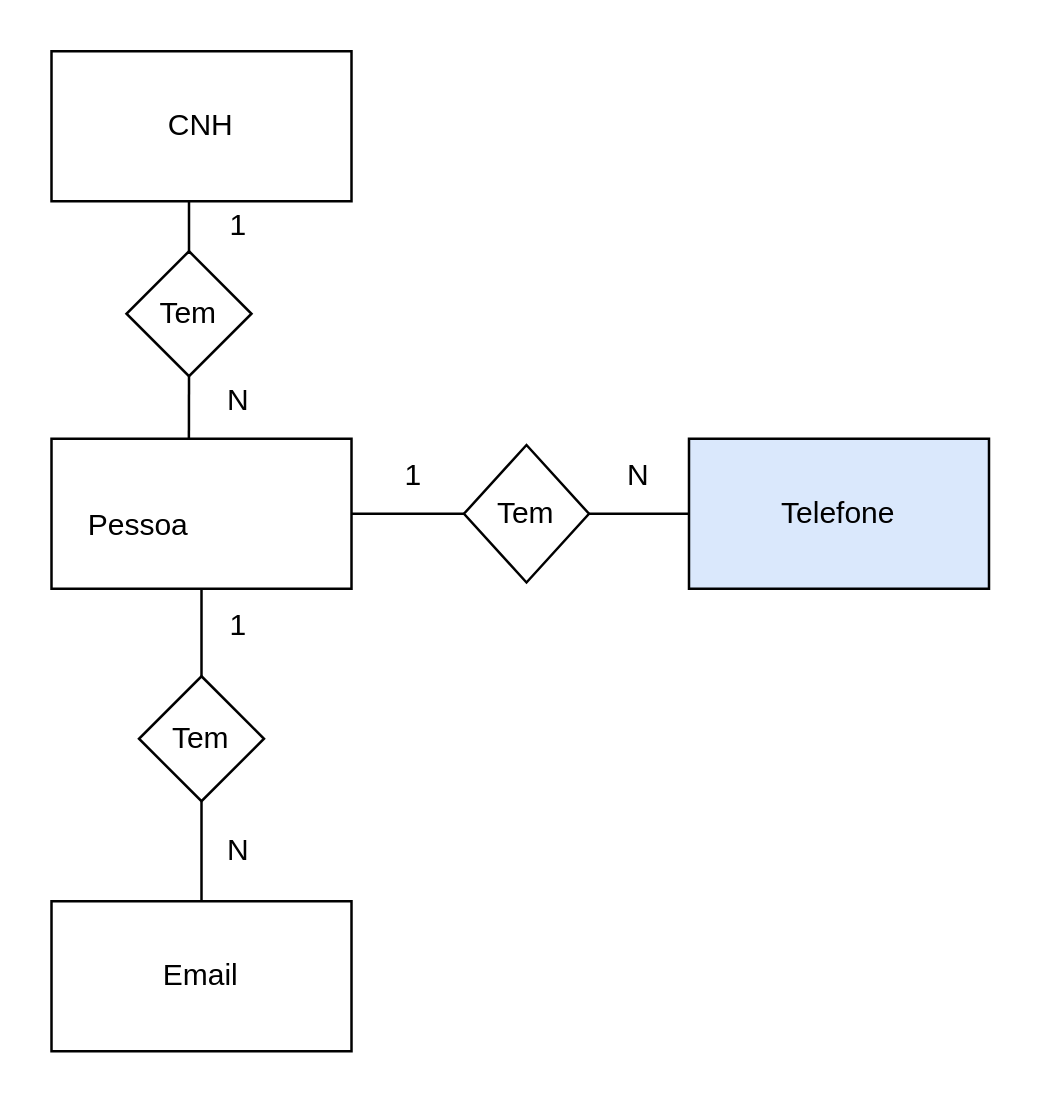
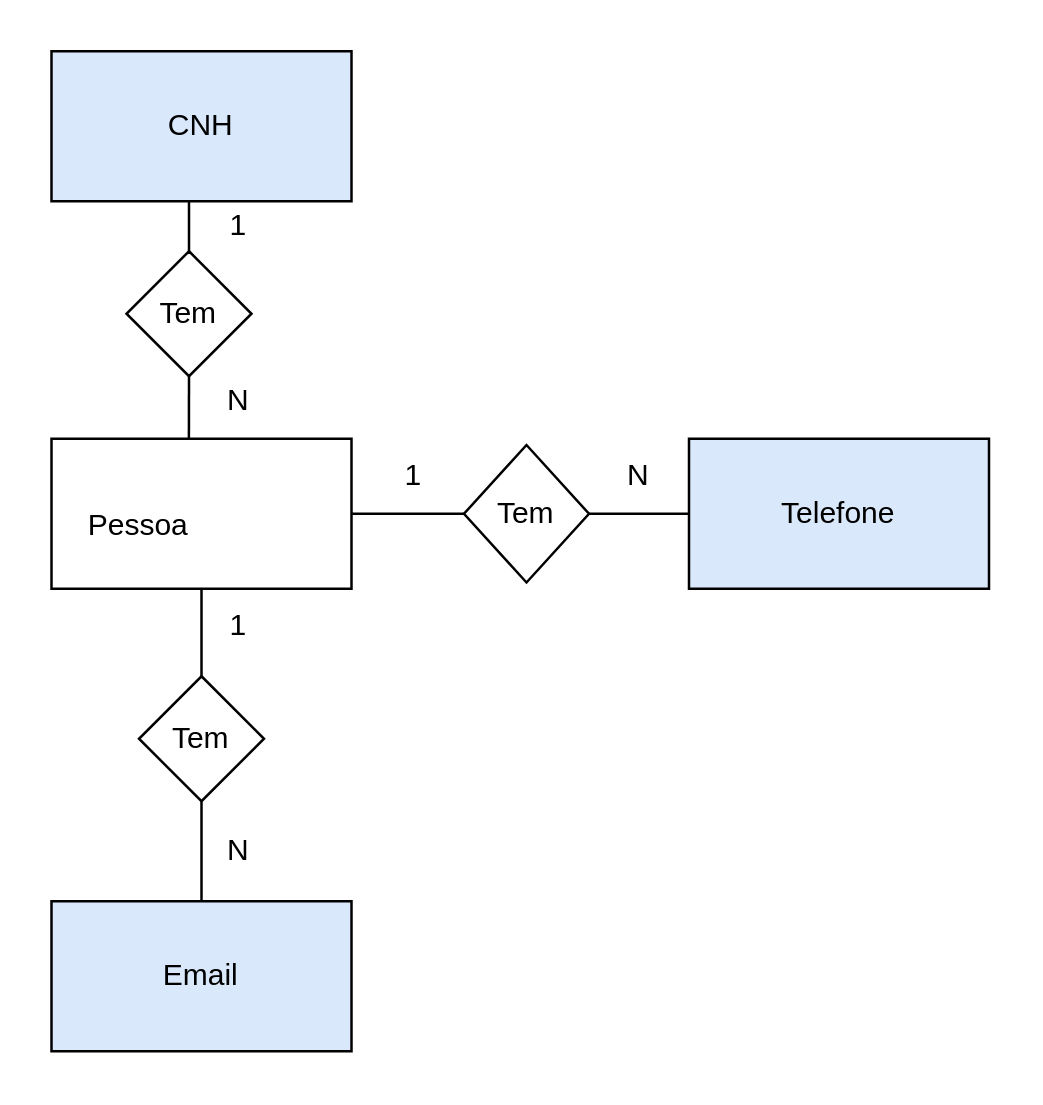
node "CNH": fillcolor #ffffff -> #dae8fc
node "Email": fillcolor #ffffff -> #dae8fc
